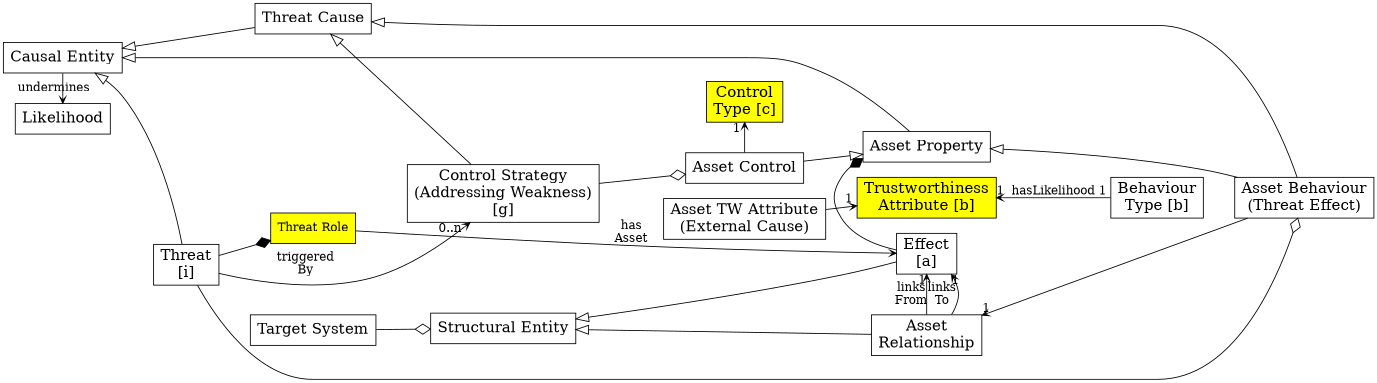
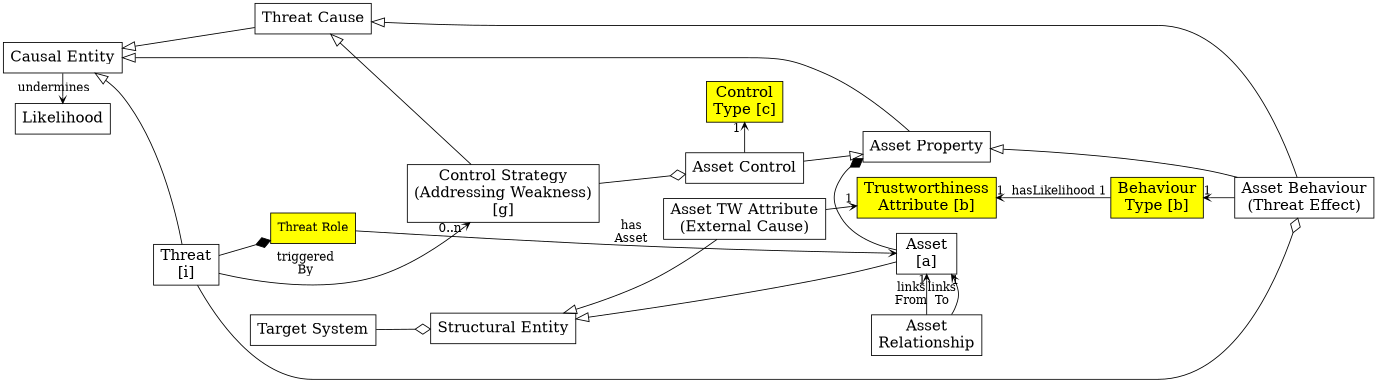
node "Behaviour Type [b]": fillcolor white -> yellow
node "Effect [a]": label "Effect [a]" -> "Asset [a]"
edge "Asset Behaviour (Threat Effect)" -> "Asset Relationship": now "Asset Behaviour (Threat Effect)" -> "Behaviour Type [b]"
edge "Asset Relationship" -> "Structural Entity": now "Asset TW Attribute (External Cause)" -> "Structural Entity"
